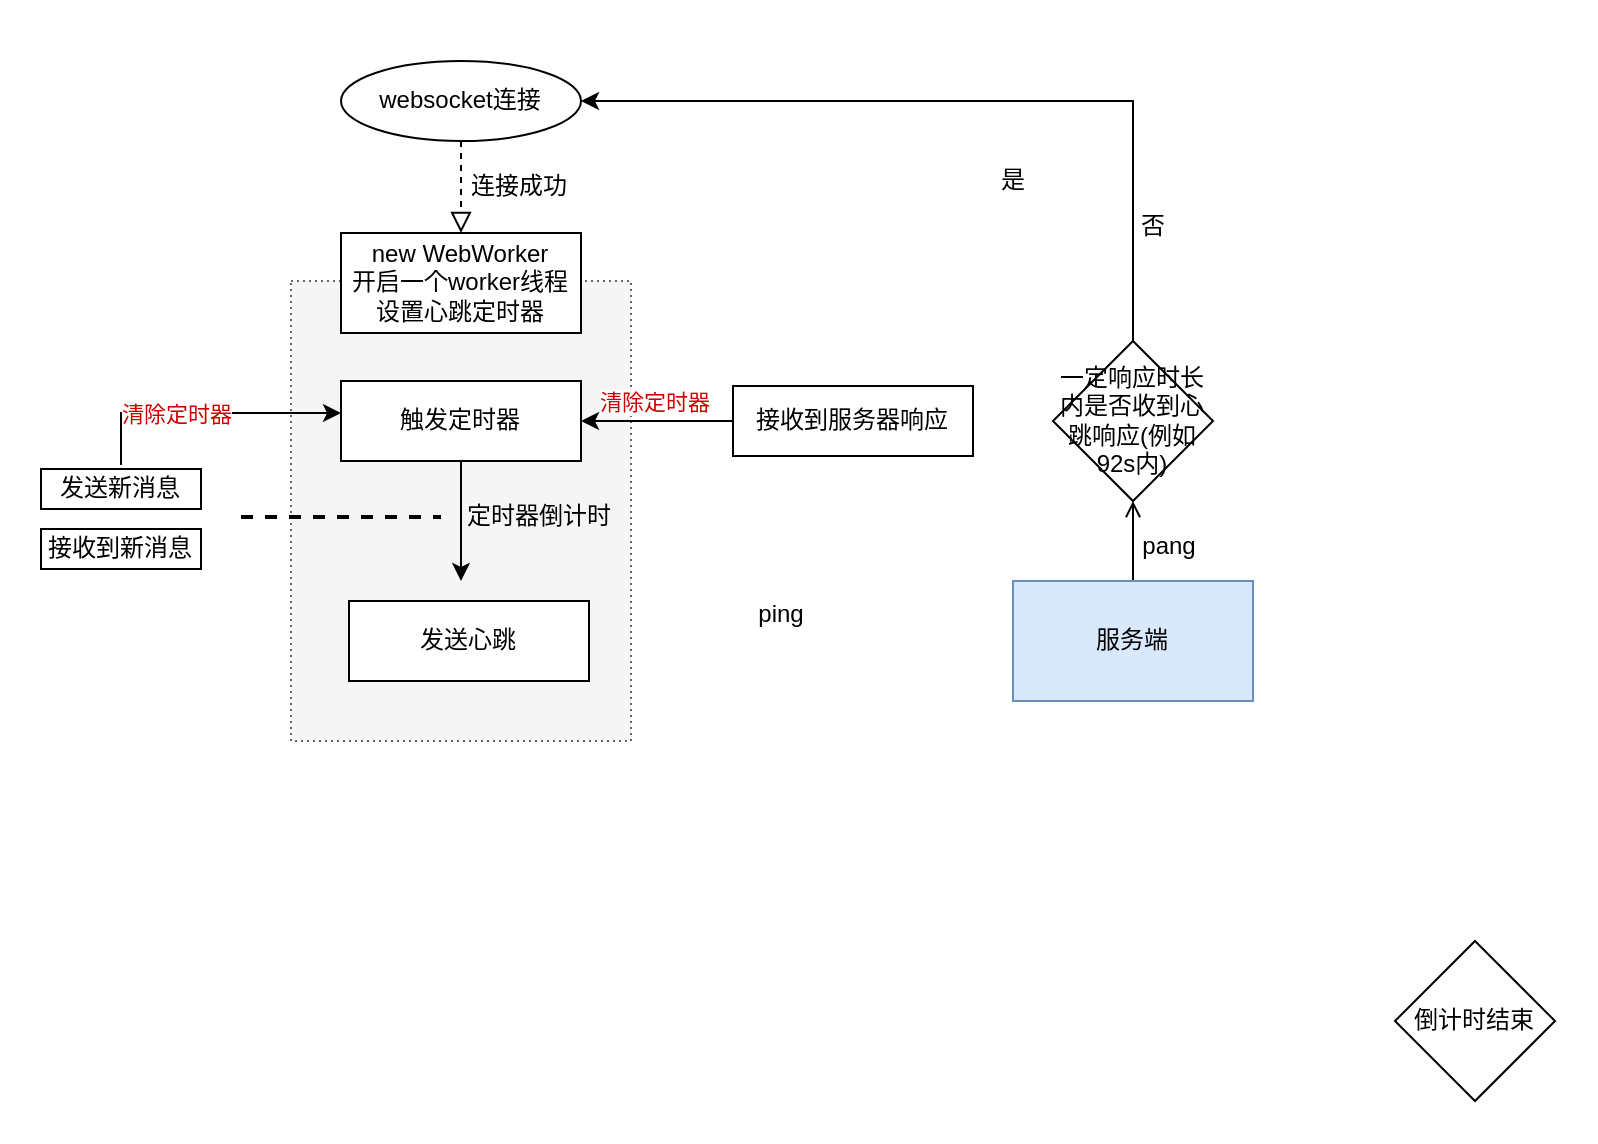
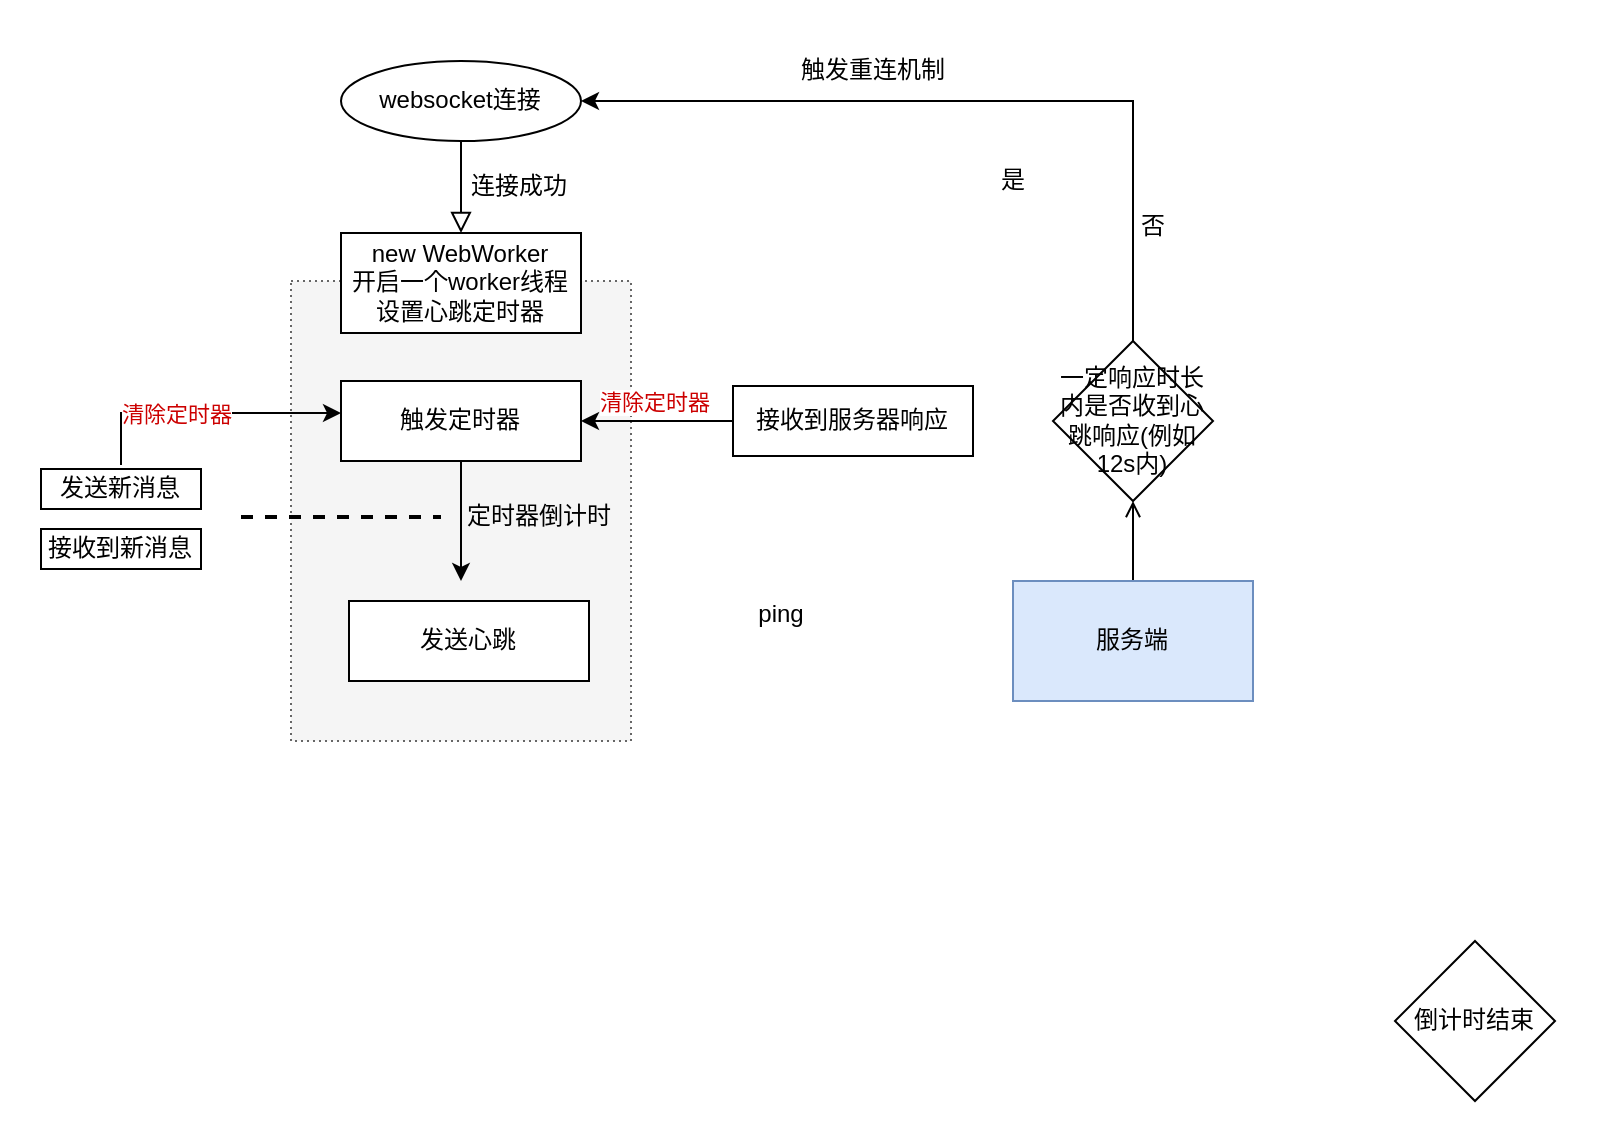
node "触发重连机制": added
edge "websocket连接" -> "new WebWorker 开启一个worker线程 设置心跳定时器": style dashed -> solid
node "一定响应时长内是否收到心跳响应(例如92s内)": label "一定响应时长内是否收到心跳响应(例如92s内)" -> "一定响应时长内是否收到心跳响应(例如12s内)"
node "pang": removed
